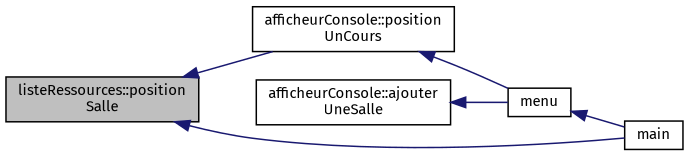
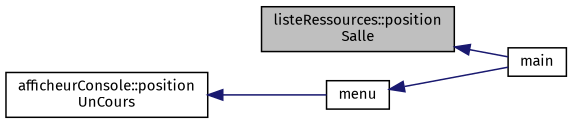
edge "afficheurConsole::position UnCours" -> "listeRessources::position Salle": removed
node "afficheurConsole::ajouter UneSalle": removed
